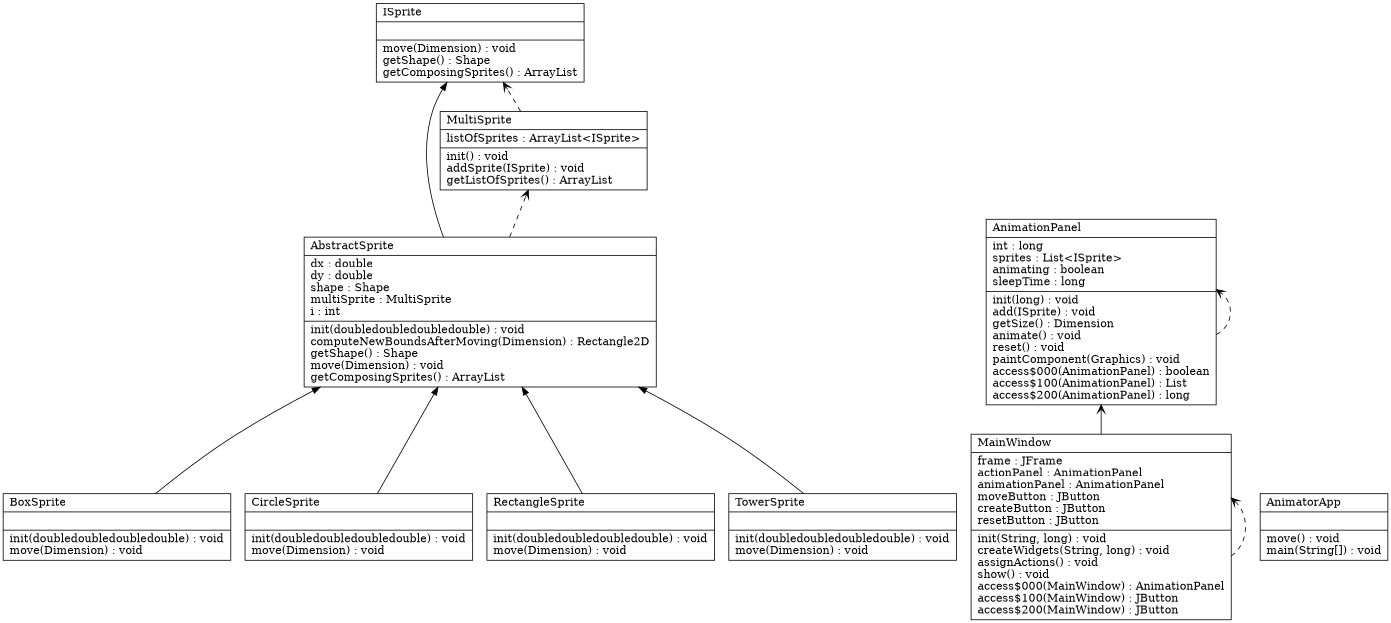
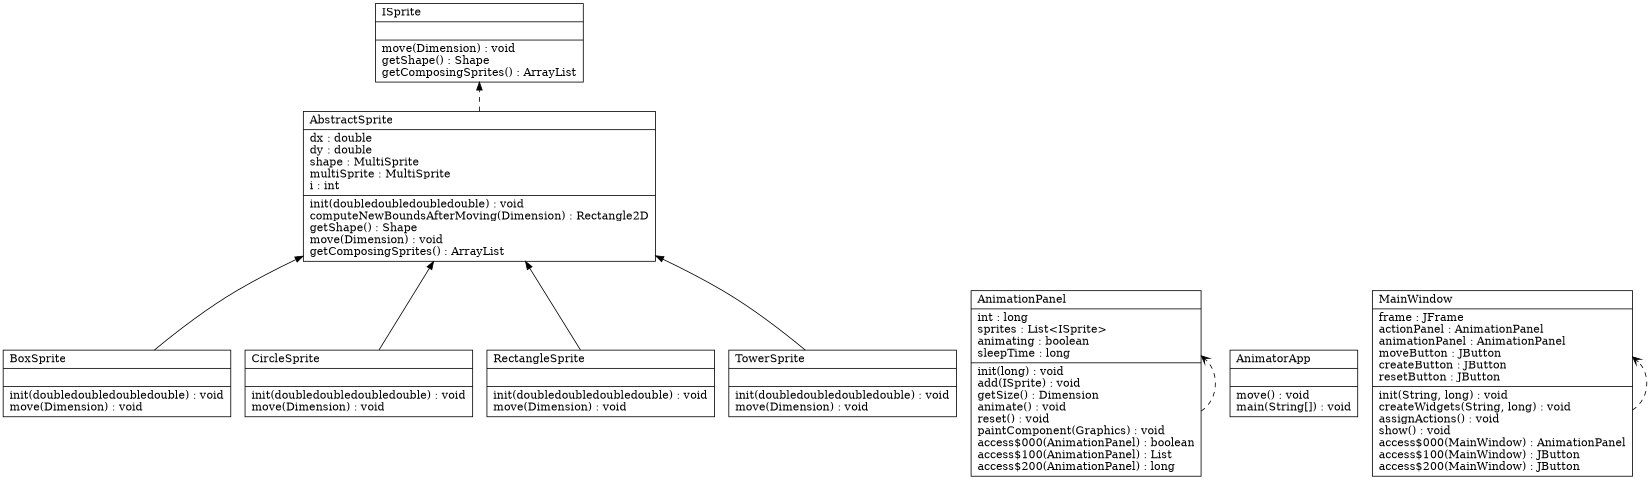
node "MultiSprite": removed
edge "AbstractSprite" -> "ISprite": style solid -> dashed
node "AbstractSprite": text "shape : Shape" -> "shape : MultiSprite"
edge "MainWindow" -> "AnimationPanel": removed
